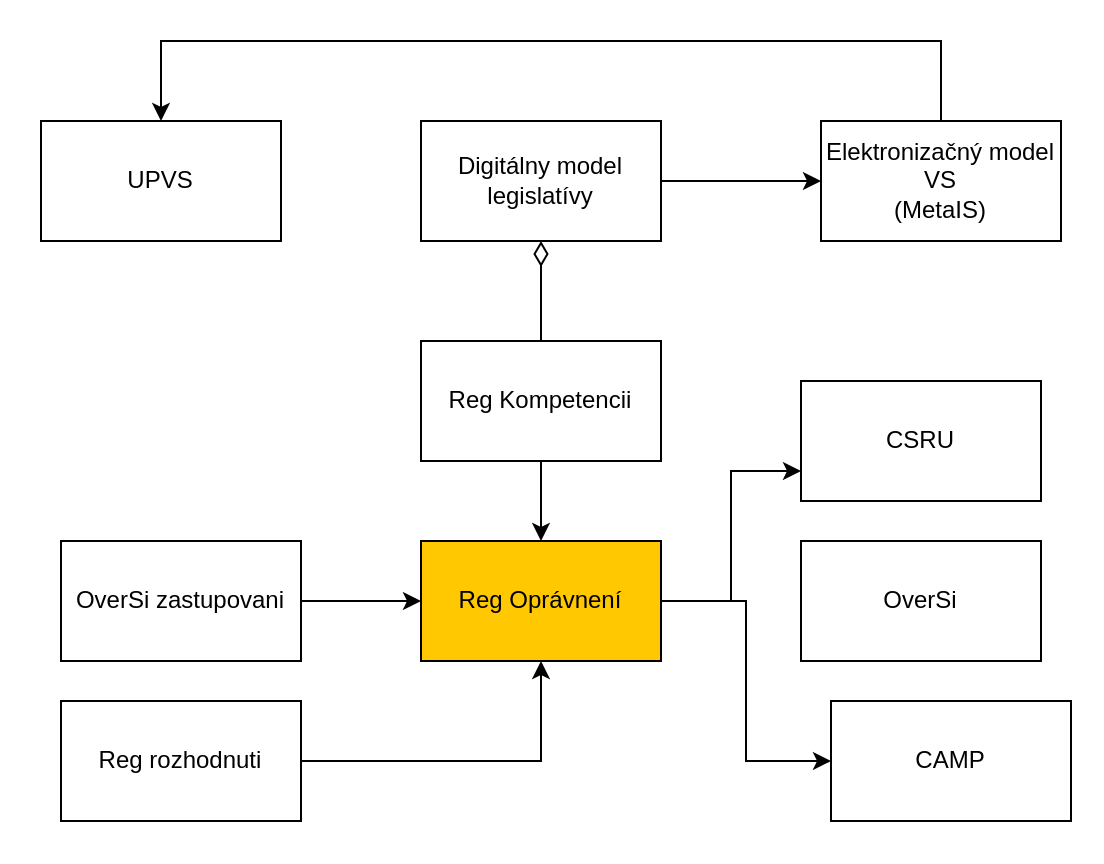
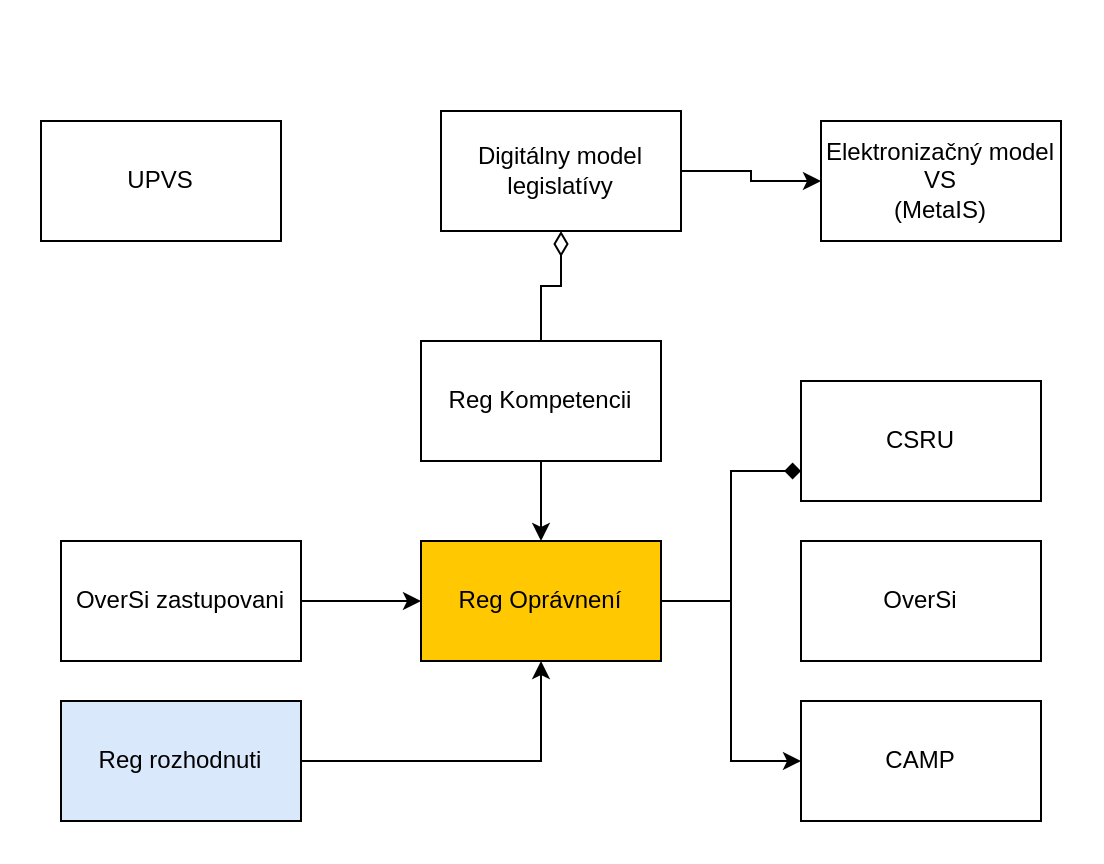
edge "Elektronizačný model VS (MetaIS)" -> "UPVS": removed
node "Digitálny model legislatívy": moved (541, 181) -> (561, 171)
edge "Reg Oprávnení" -> "CSRU": arrowhead classic -> diamond
node "Reg rozhodnuti": fillcolor #ffffff -> #dae8fc
node "CAMP": moved (951, 761) -> (921, 761)
